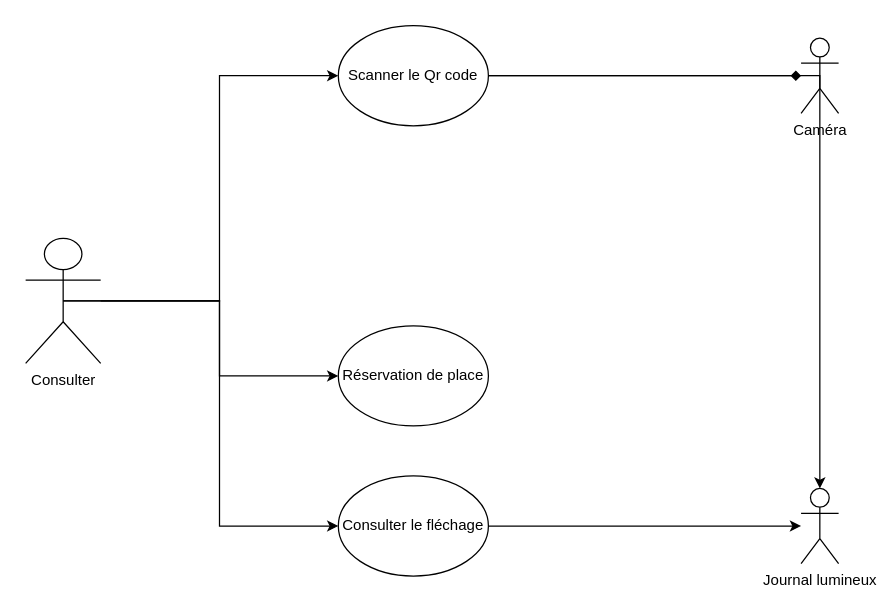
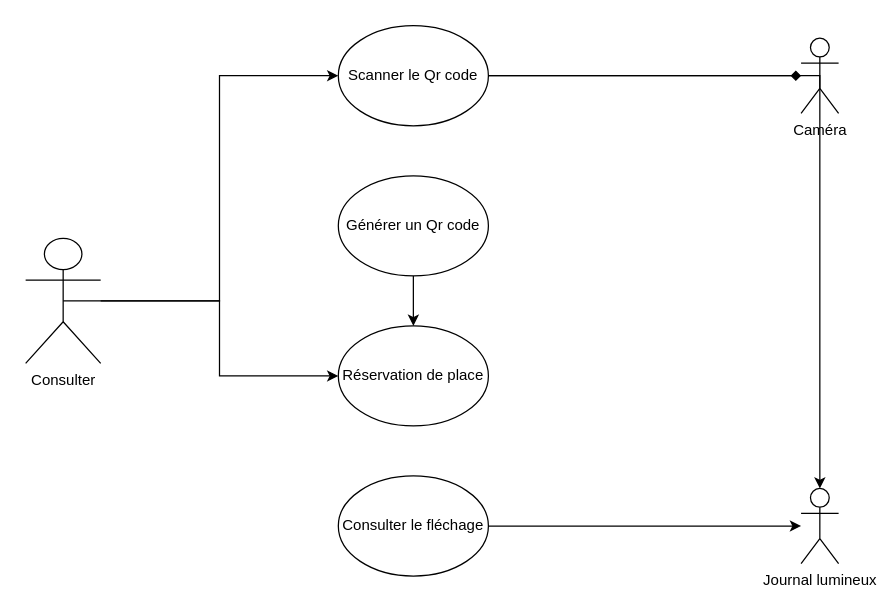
node "Générer un Qr code": added
edge "Générer un Qr code" -> "Réservation de place": added
edge "Consulter" -> "Consulter le fléchage": removed
